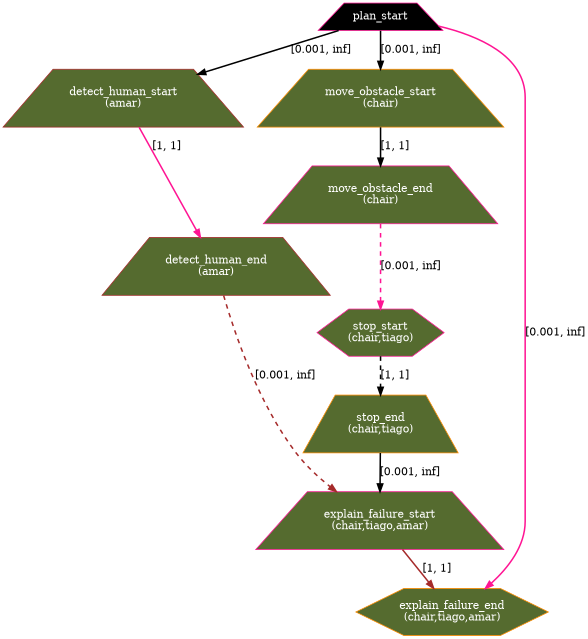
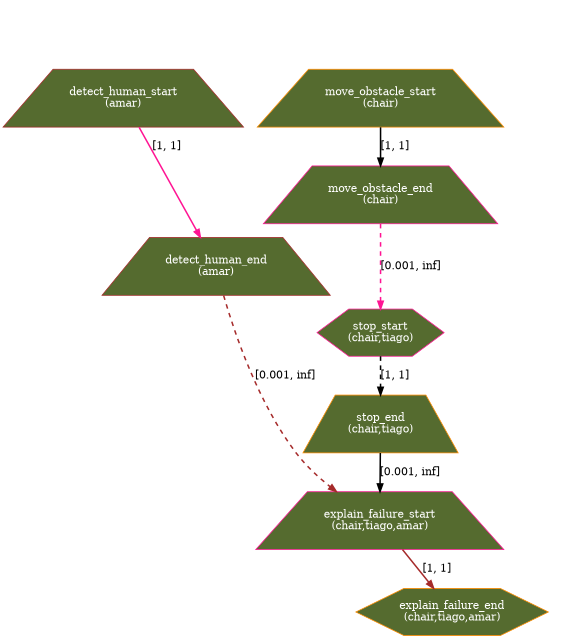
node "plan_start": removed
